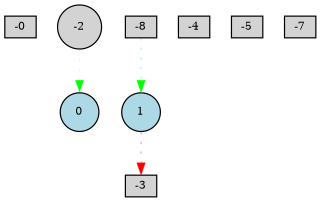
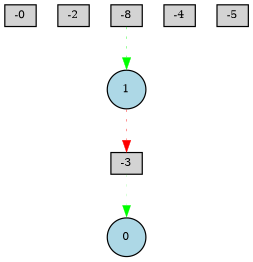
node "-2": shape circle -> box
node "-7": removed
edge "-2" -> "0": now "-3" -> "0"
